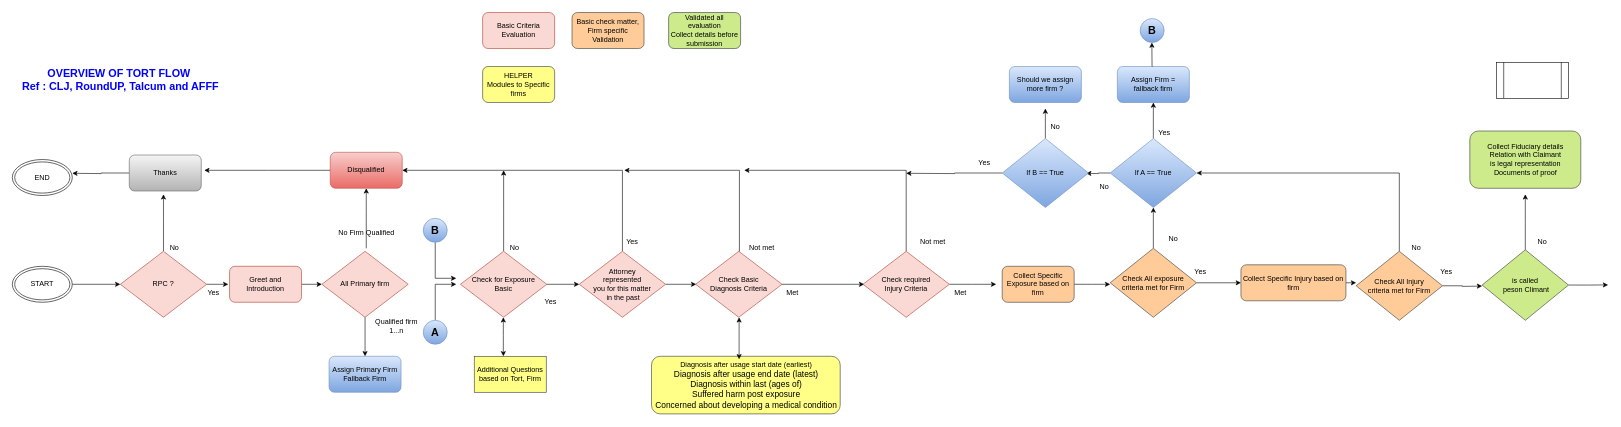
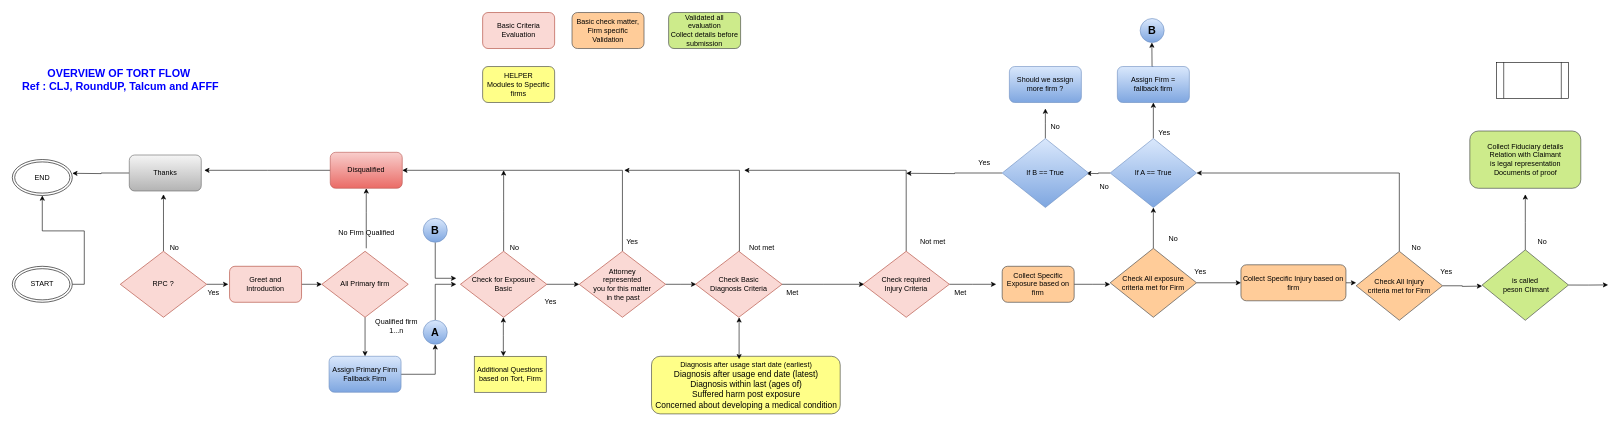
edge "START" -> "RPC ?": now "START" -> "END"
edge "Assign Primary Firm Fallback Firm" -> "A": added
